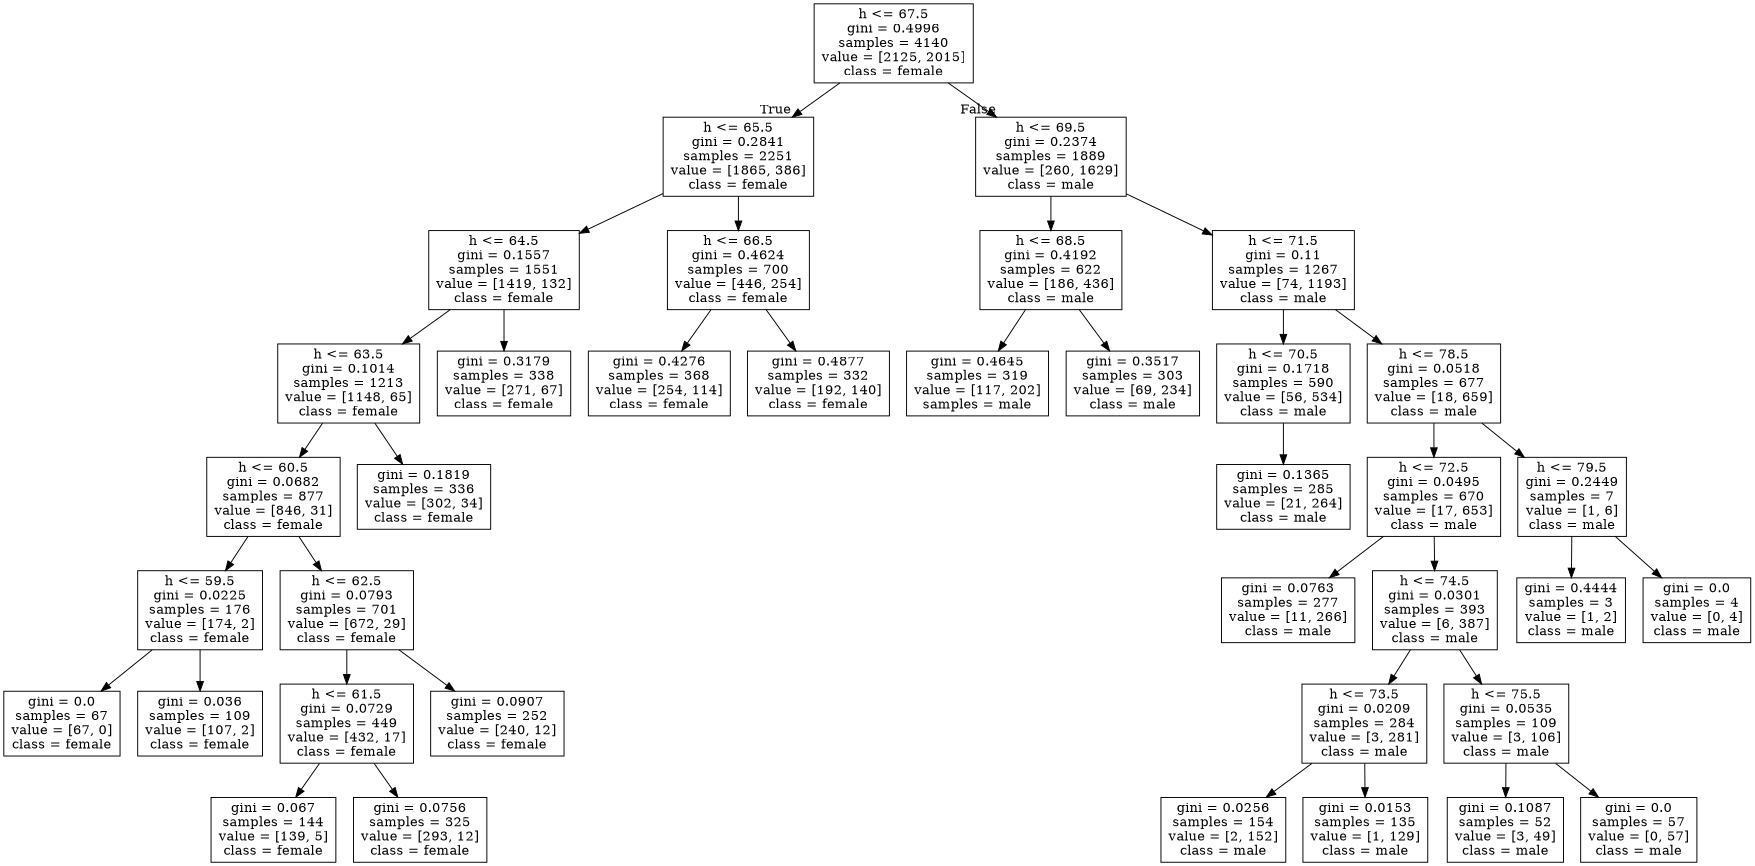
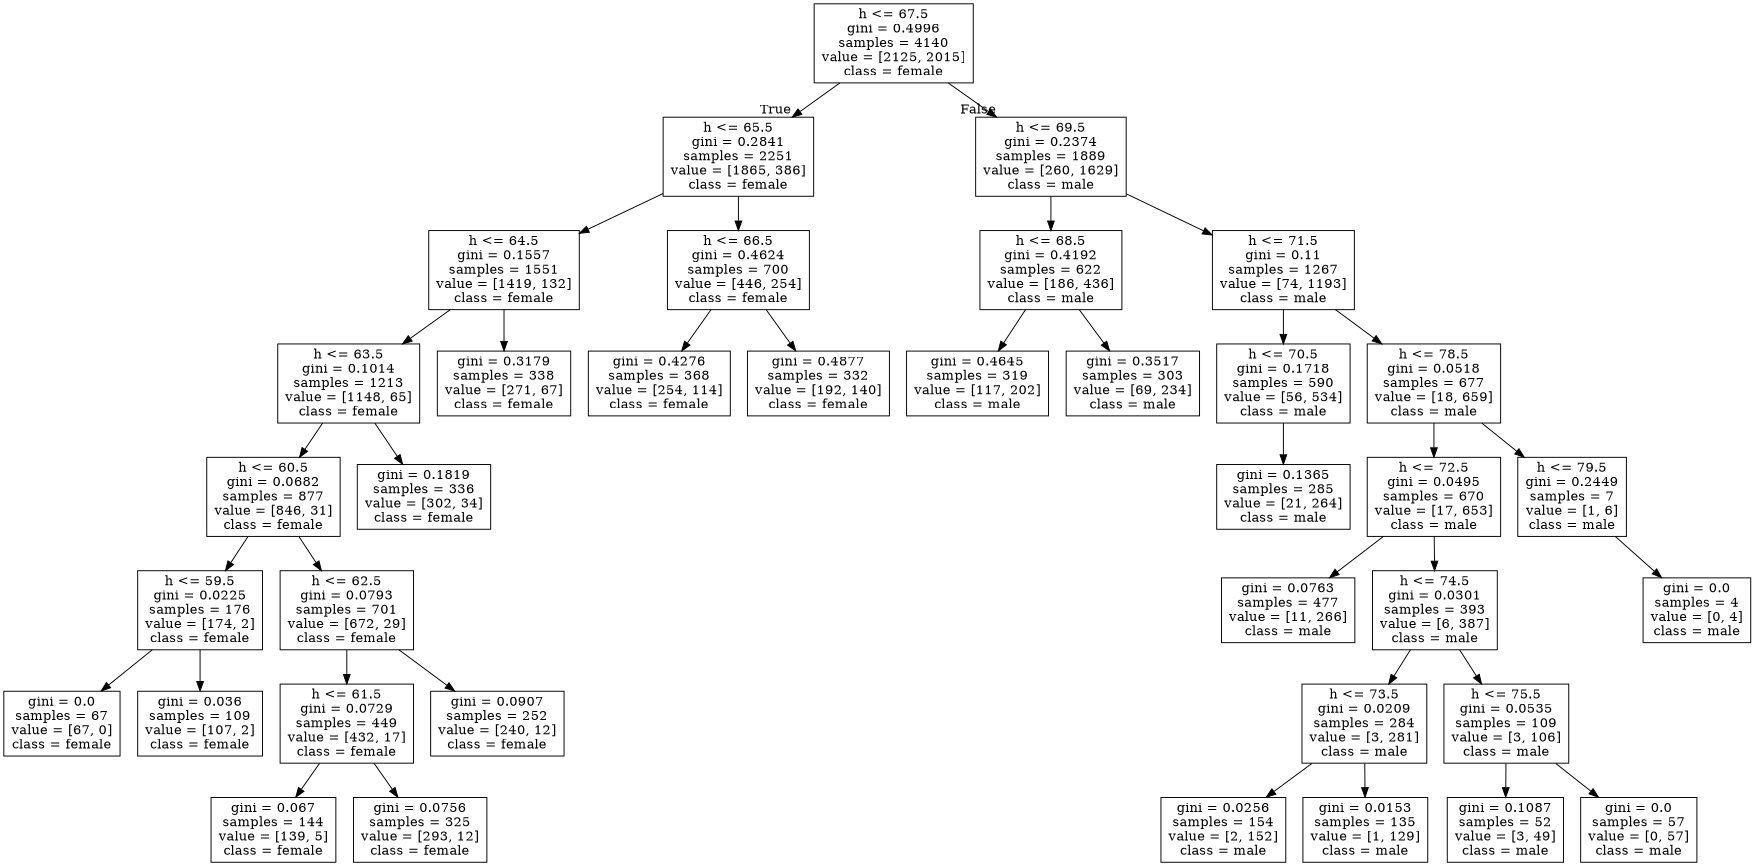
node "gini = 0.4645 samples = 319 value = [117, 202] samples = male": label "gini = 0.4645 samples = 319 value = [117, 202] samples = male" -> "gini = 0.4645 samples = 319 value = [117, 202] class = male"
node "gini = 0.0763 samples = 277 value = [11, 266] class = male": label "gini = 0.0763 samples = 277 value = [11, 266] class = male" -> "gini = 0.0763 samples = 477 value = [11, 266] class = male"
node "gini = 0.4444 samples = 3 value = [1, 2] class = male": removed
